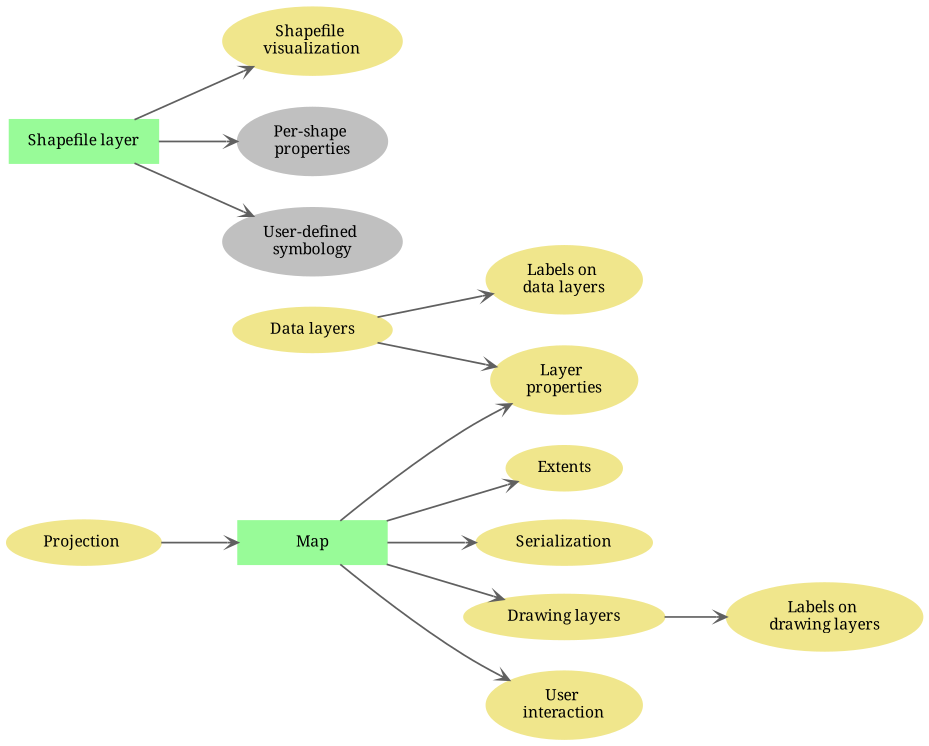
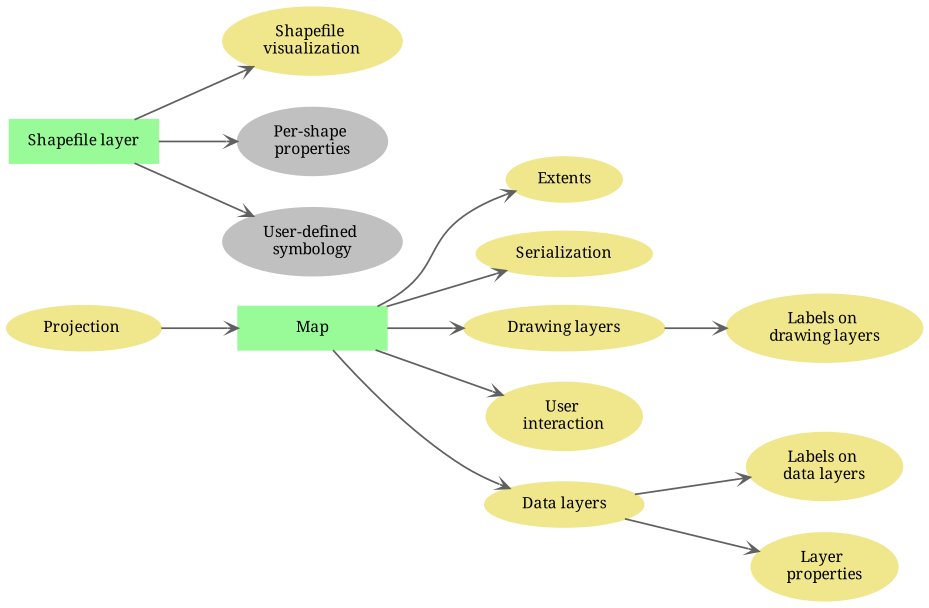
edge "Map" -> "Layer properties": now "Map" -> "Data layers"
